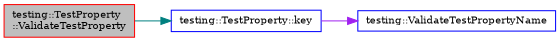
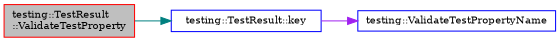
node "testing::TestProperty ::ValidateTestProperty": label "testing::TestProperty ::ValidateTestProperty" -> "testing::TestResult ::ValidateTestProperty"
node "testing::TestProperty::key": label "testing::TestProperty::key" -> "testing::TestResult::key"
